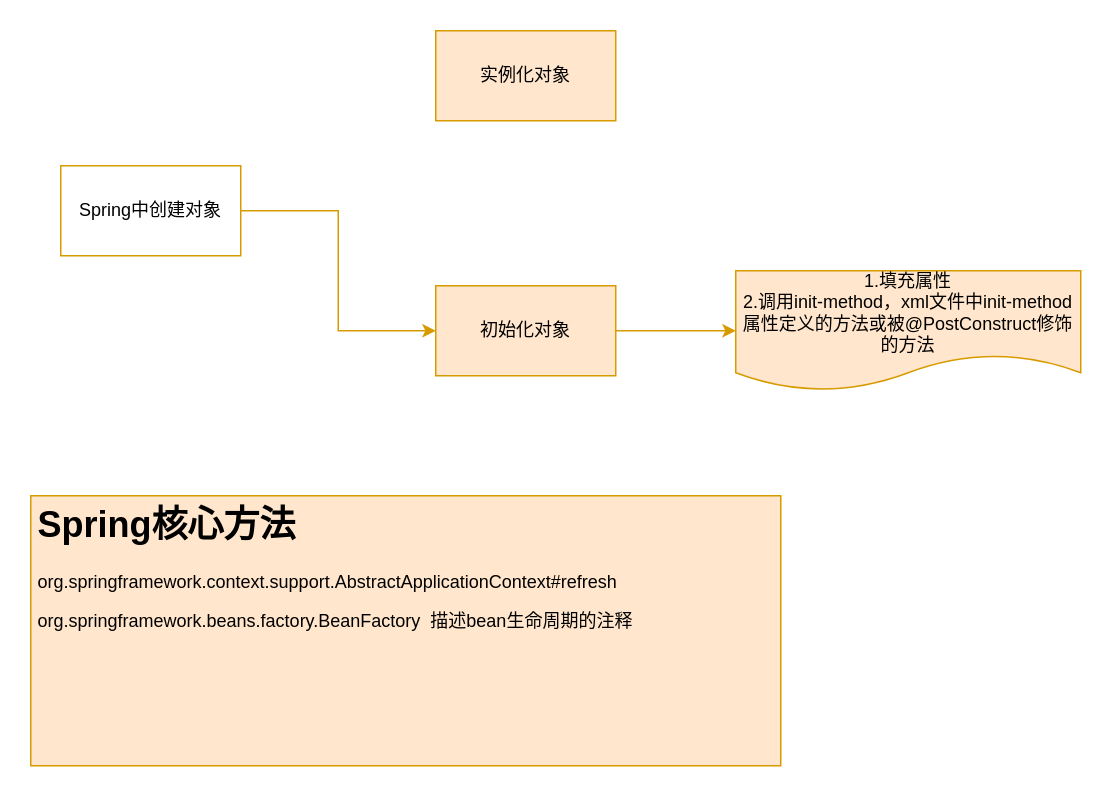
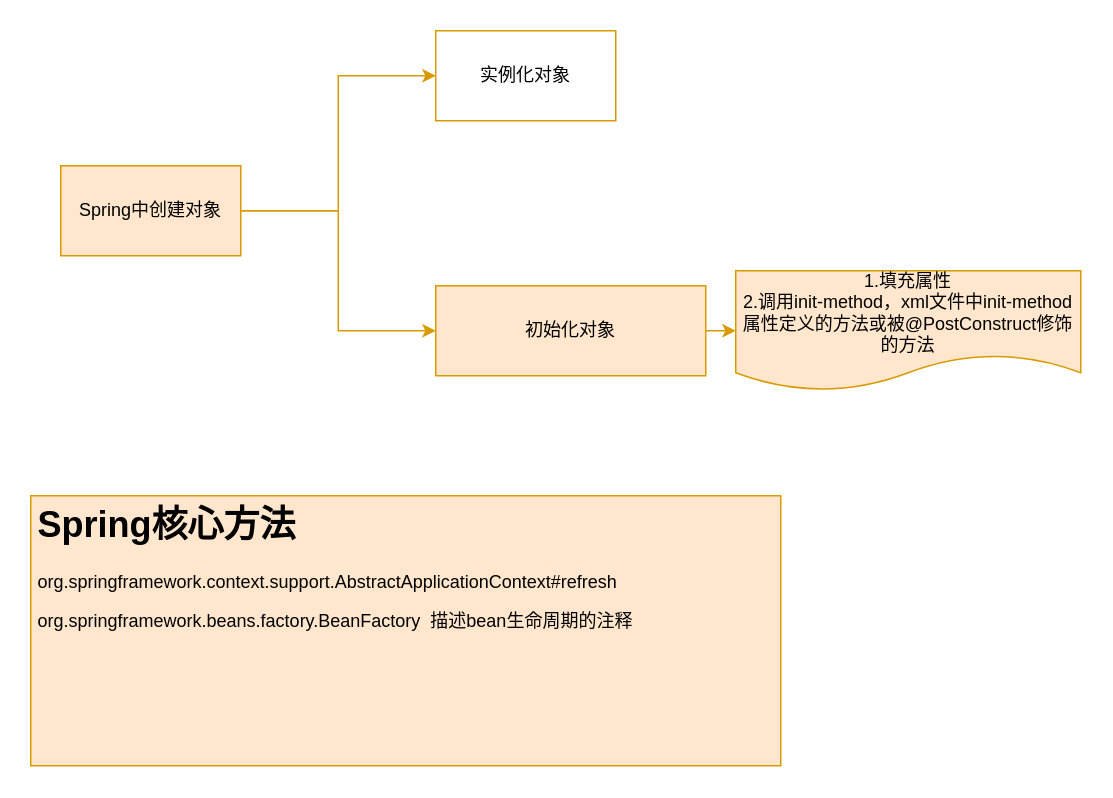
node "实例化对象": fillcolor #ffe6cc -> #ffffff
edge "Spring中创建对象" -> "实例化对象": added
node "Spring中创建对象": fillcolor #ffffff -> #ffe6cc
node "初始化对象": size 180x90 -> 270x90
